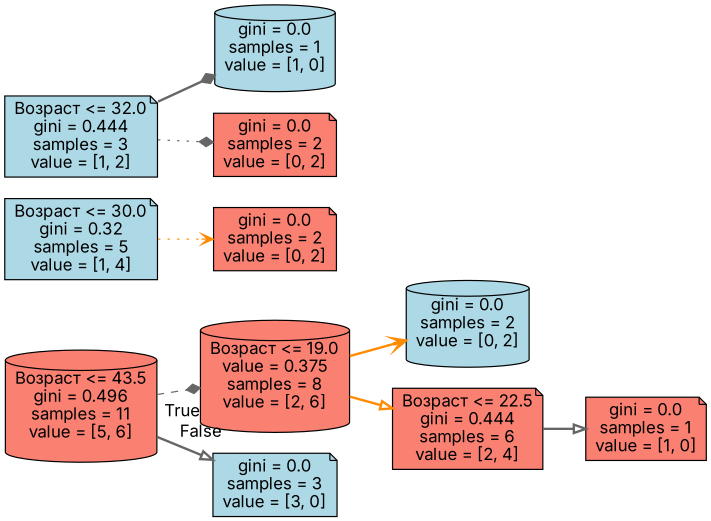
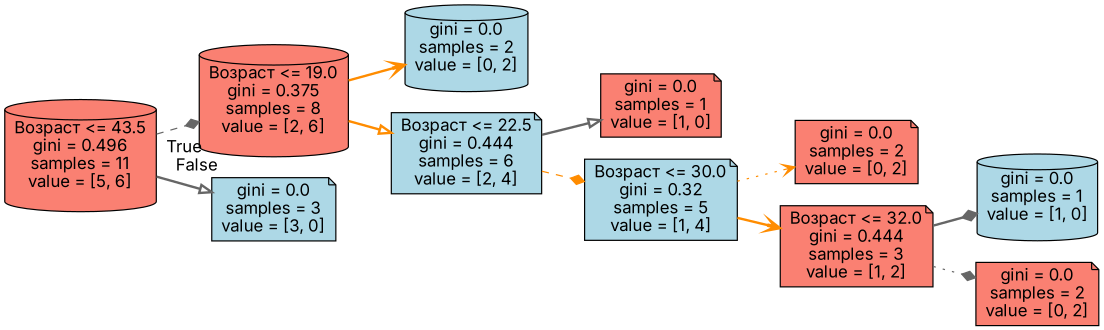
node "Возраст <= 32.0 gini = 0.444 samples = 3 value = [1, 2]": fillcolor lightblue -> salmon
edge "Возраст <= 22.5 gini = 0.444 samples = 6 value = [2, 4]" -> "Возраст <= 30.0 gini = 0.32 samples = 5 value = [1, 4]": added
edge "Возраст <= 30.0 gini = 0.32 samples = 5 value = [1, 4]" -> "Возраст <= 32.0 gini = 0.444 samples = 3 value = [1, 2]": added
node "Возраст <= 19.0 value = 0.375 samples = 8 value = [2, 6]": label "Возраст <= 19.0 value = 0.375 samples = 8 value = [2, 6]" -> "Возраст <= 19.0 gini = 0.375 samples = 8 value = [2, 6]"
node "Возраст <= 22.5 gini = 0.444 samples = 6 value = [2, 4]": fillcolor salmon -> lightblue
